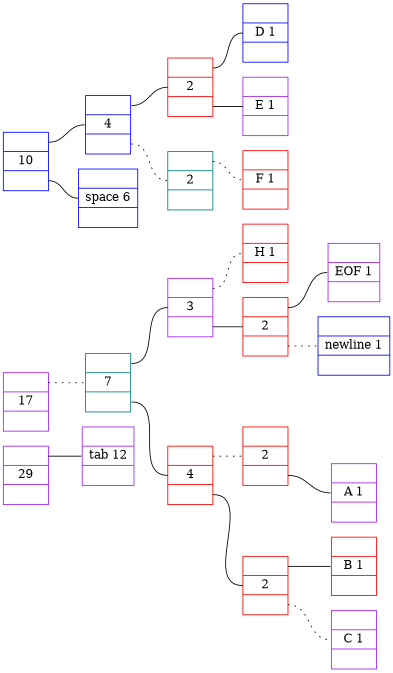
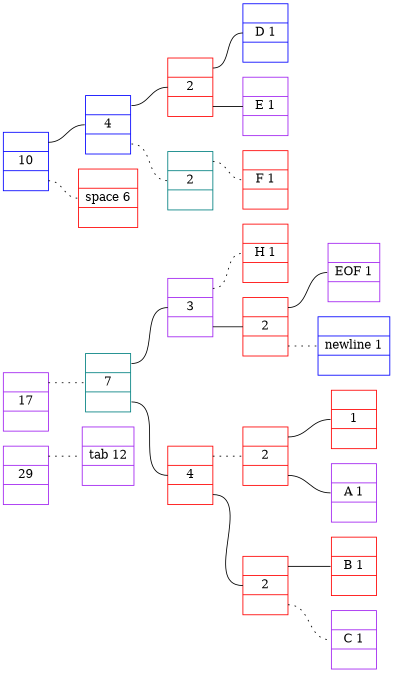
edge "10" -- "space 6": style solid -> dotted
node "space 6": color blue -> red
node "1": added
edge "tab 12" -- "29": style solid -> dotted
